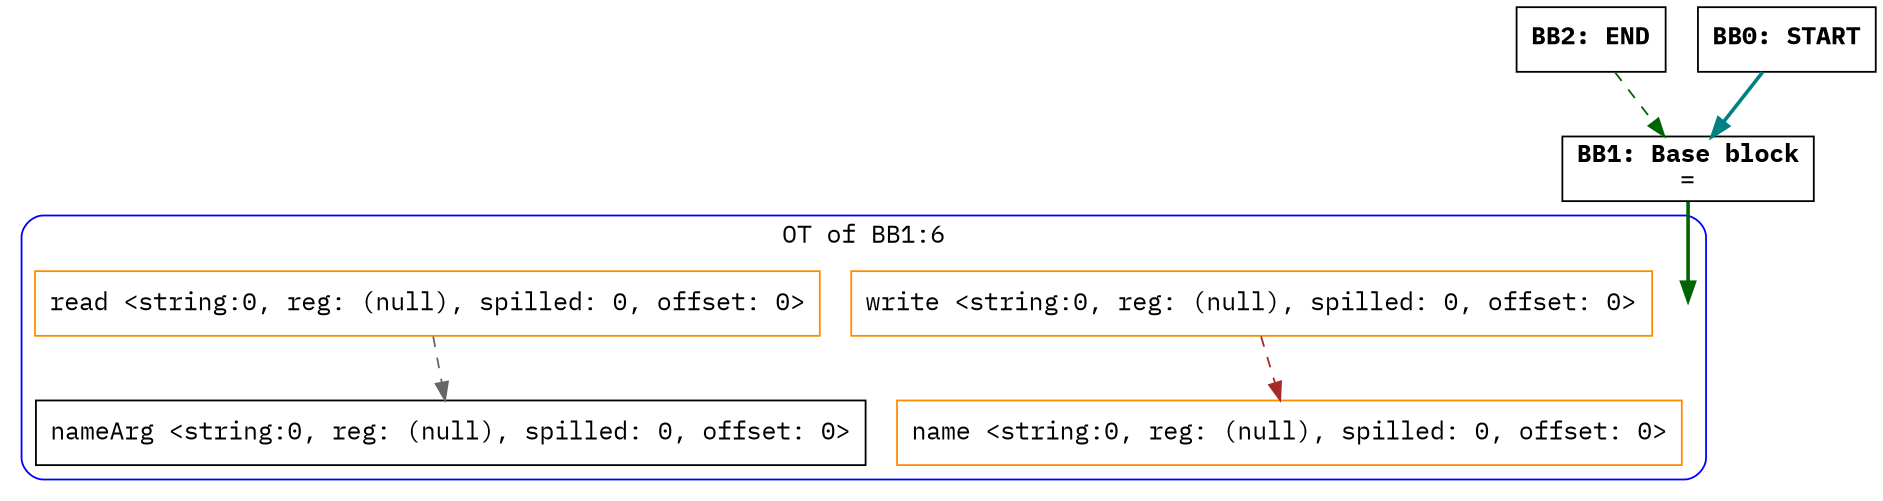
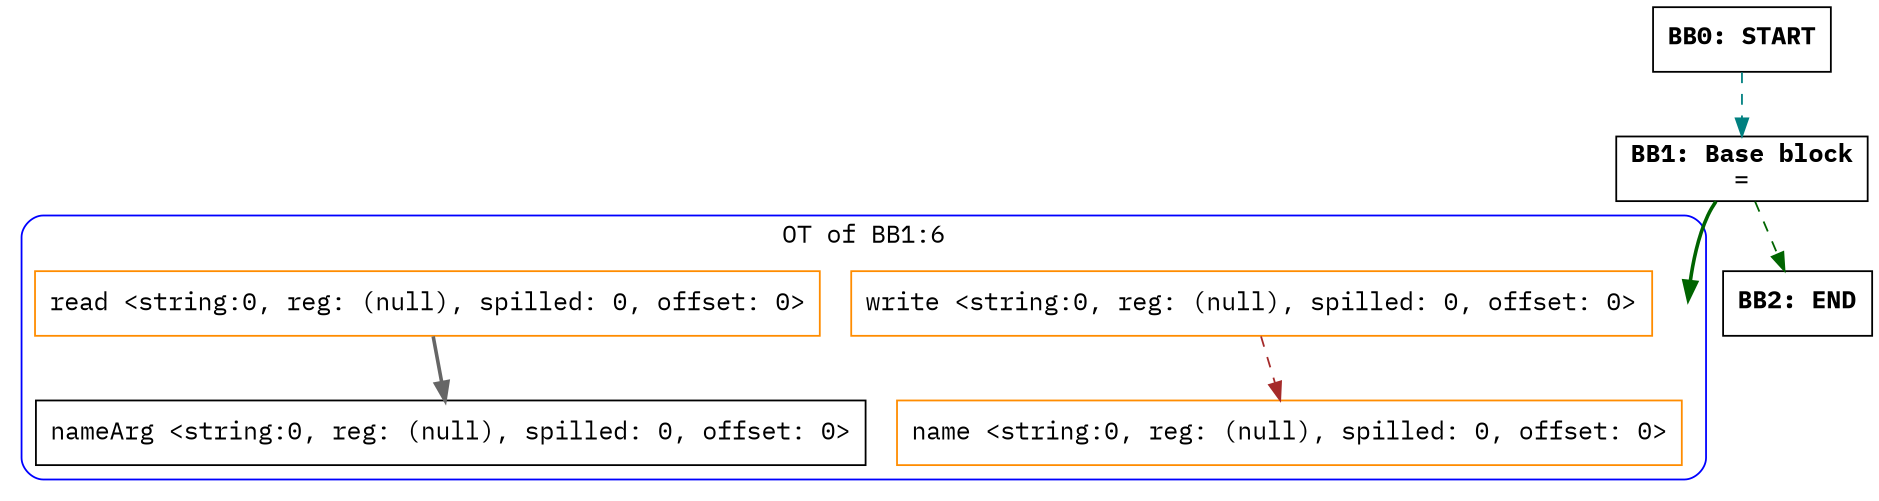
edge "BB2: END" -> "BB1: Base block": reversed
edge "BB0: START" -> "BB1: Base block": style bold -> dashed
edge "read <string:0, reg: (null), spilled: 0, offset: 0>" -> "nameArg <string:0, reg: (null), spilled: 0, offset: 0>": style dashed -> bold
